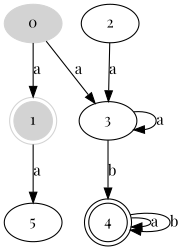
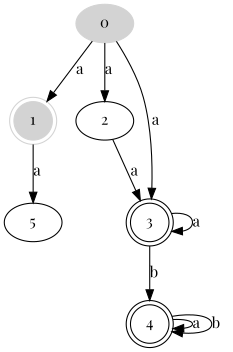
edge "0" -> "2": added, label "a"
node "3": shape ellipse -> doublecircle
